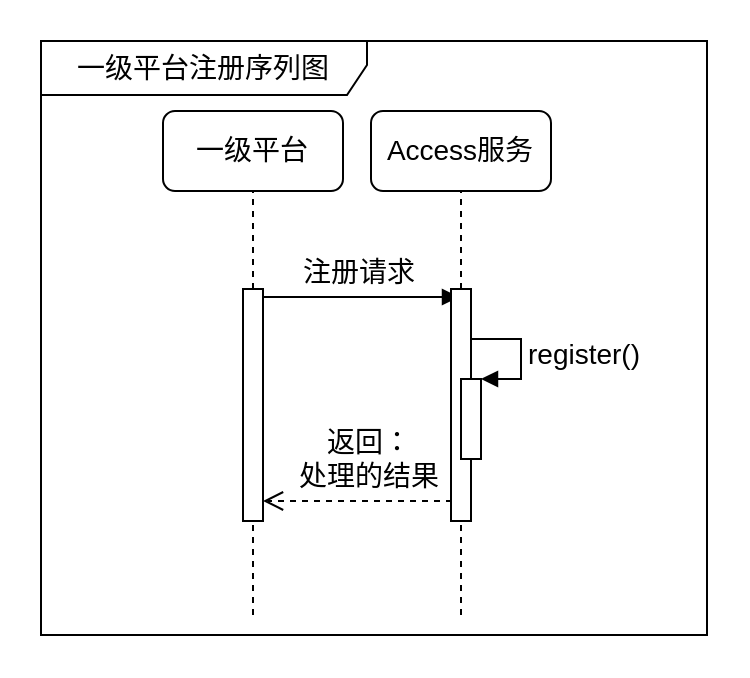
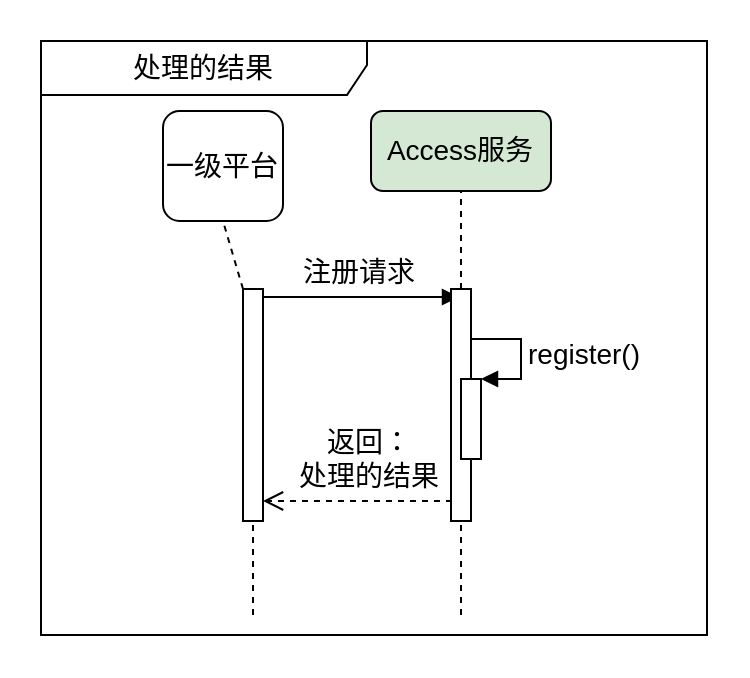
node "一级平台注册序列图": label "一级平台注册序列图" -> "处理的结果"
node "一级平台": size 180x80 -> 120x110
node "Access服务": fillcolor #ffffff -> #d5e8d4
